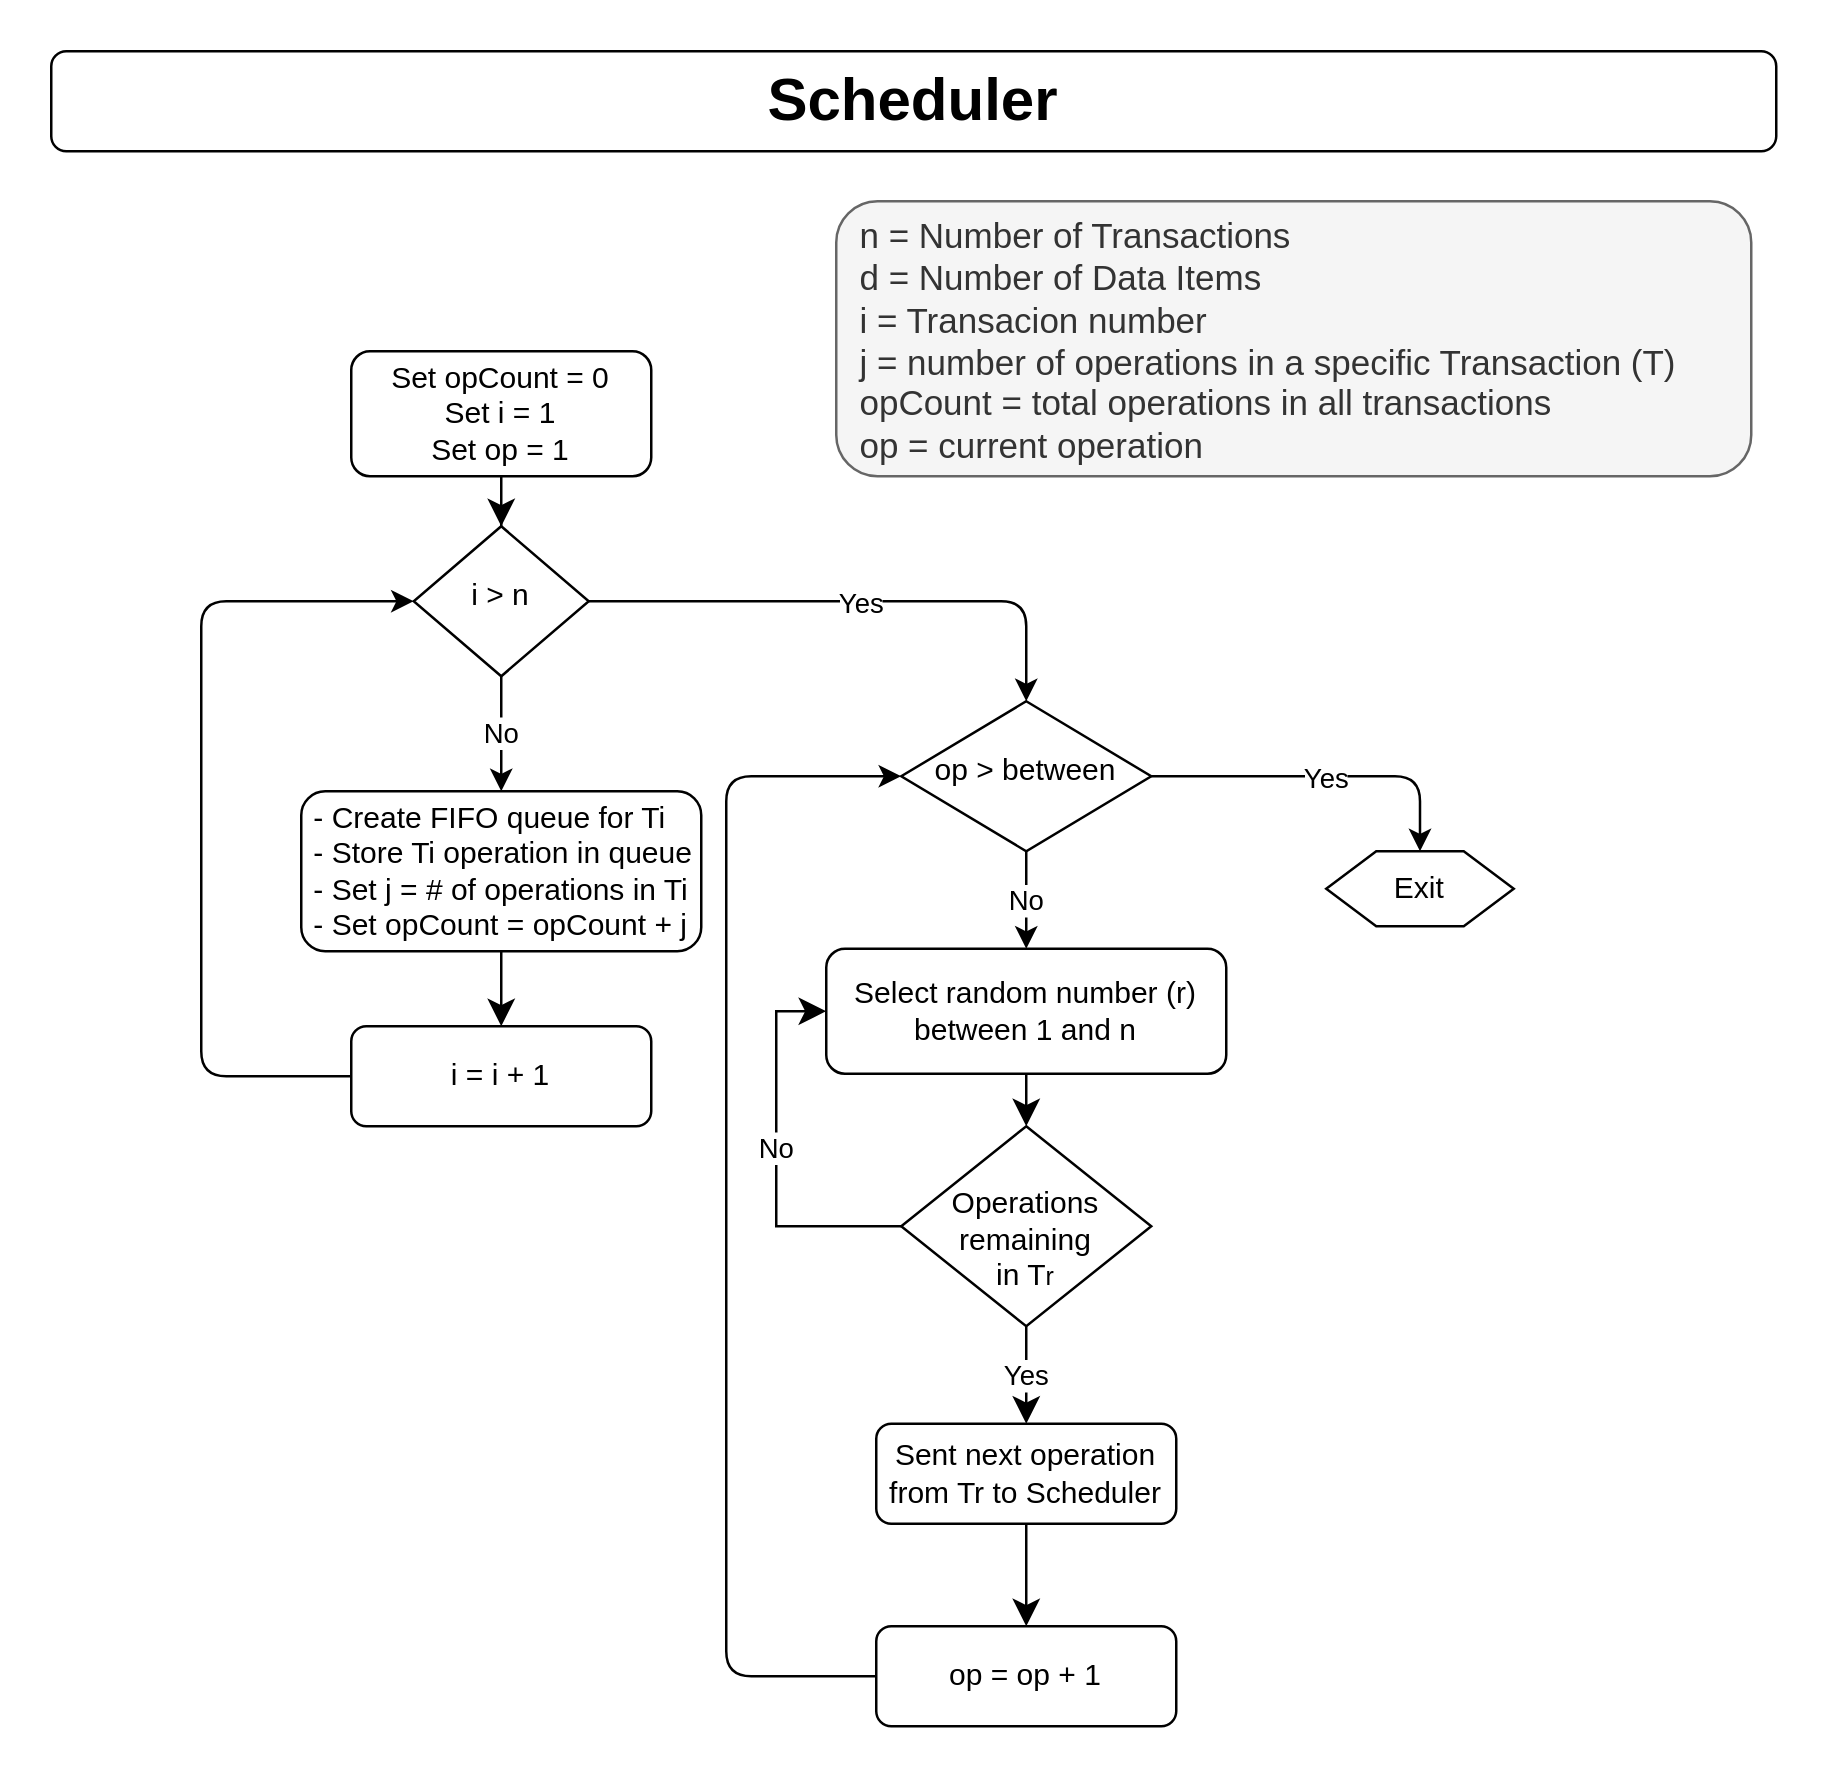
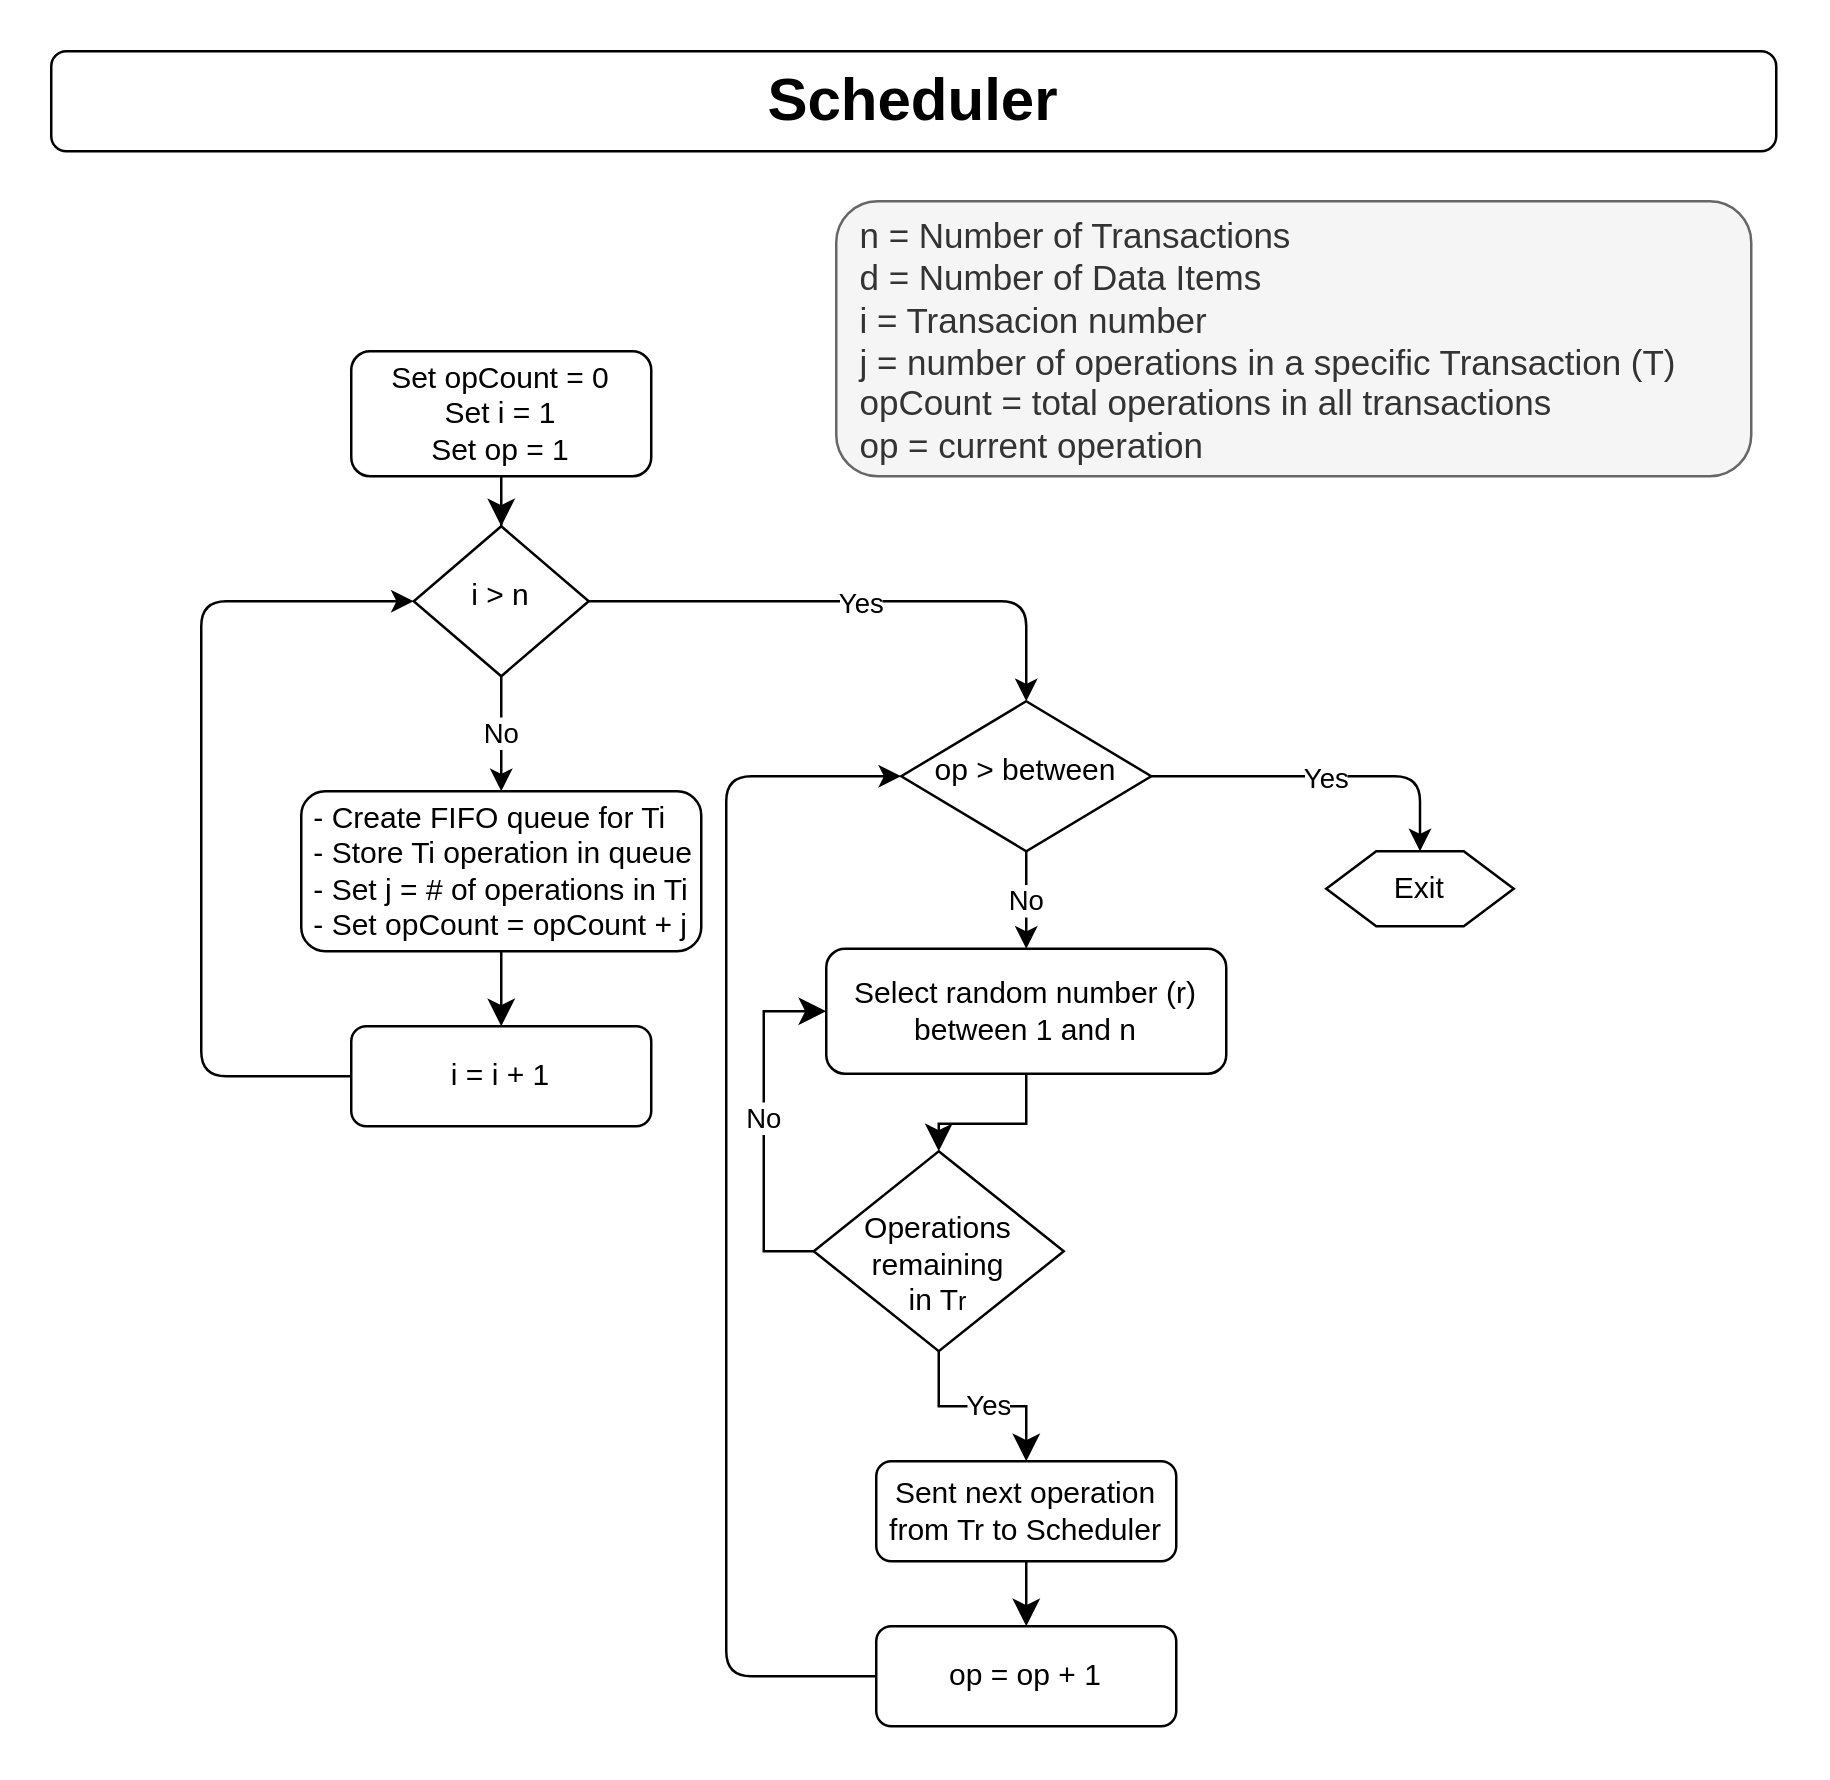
node "Operations remaining in Tr": moved (1026, 1226) -> (939, 1251)
node "Sent next operation from Tr to Scheduler": moved (1026, 1474) -> (1026, 1511)
